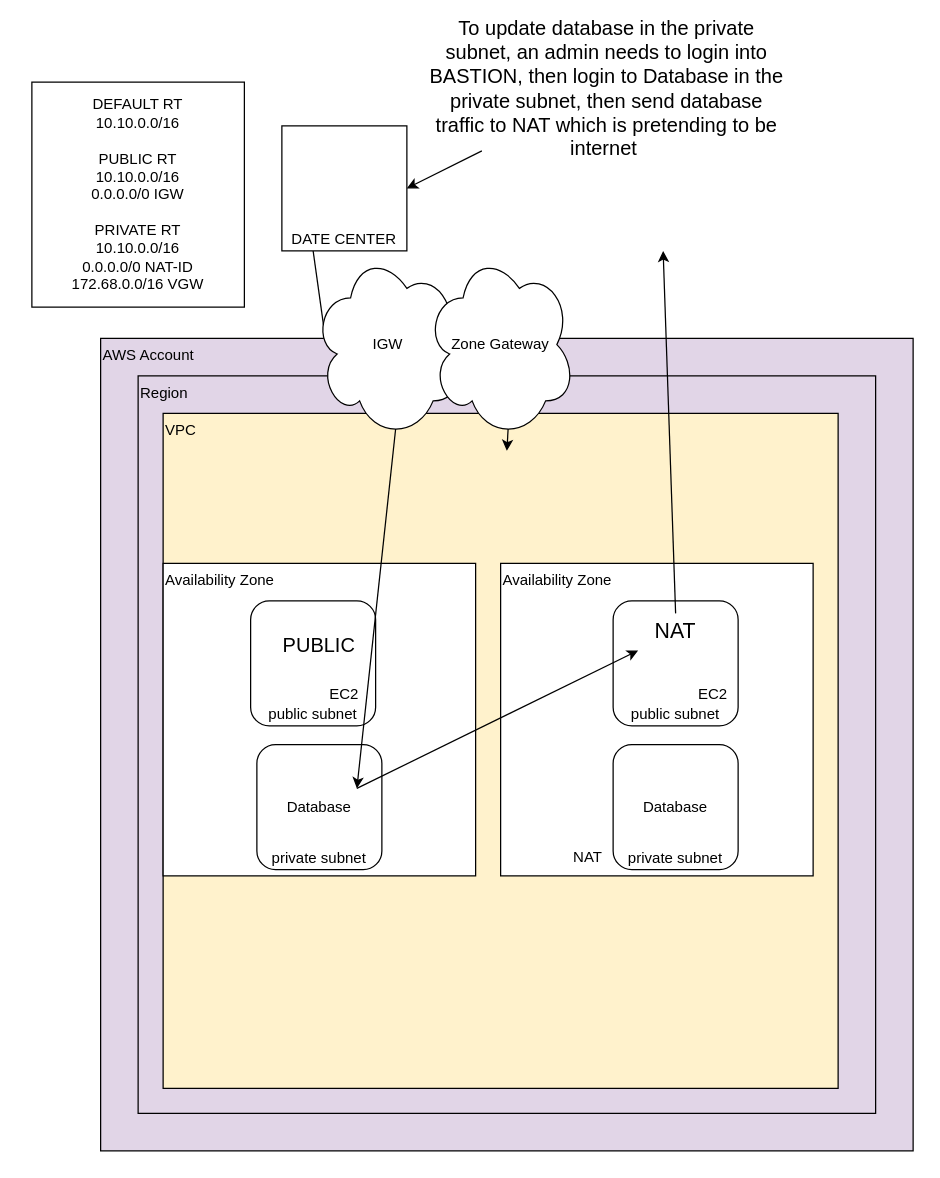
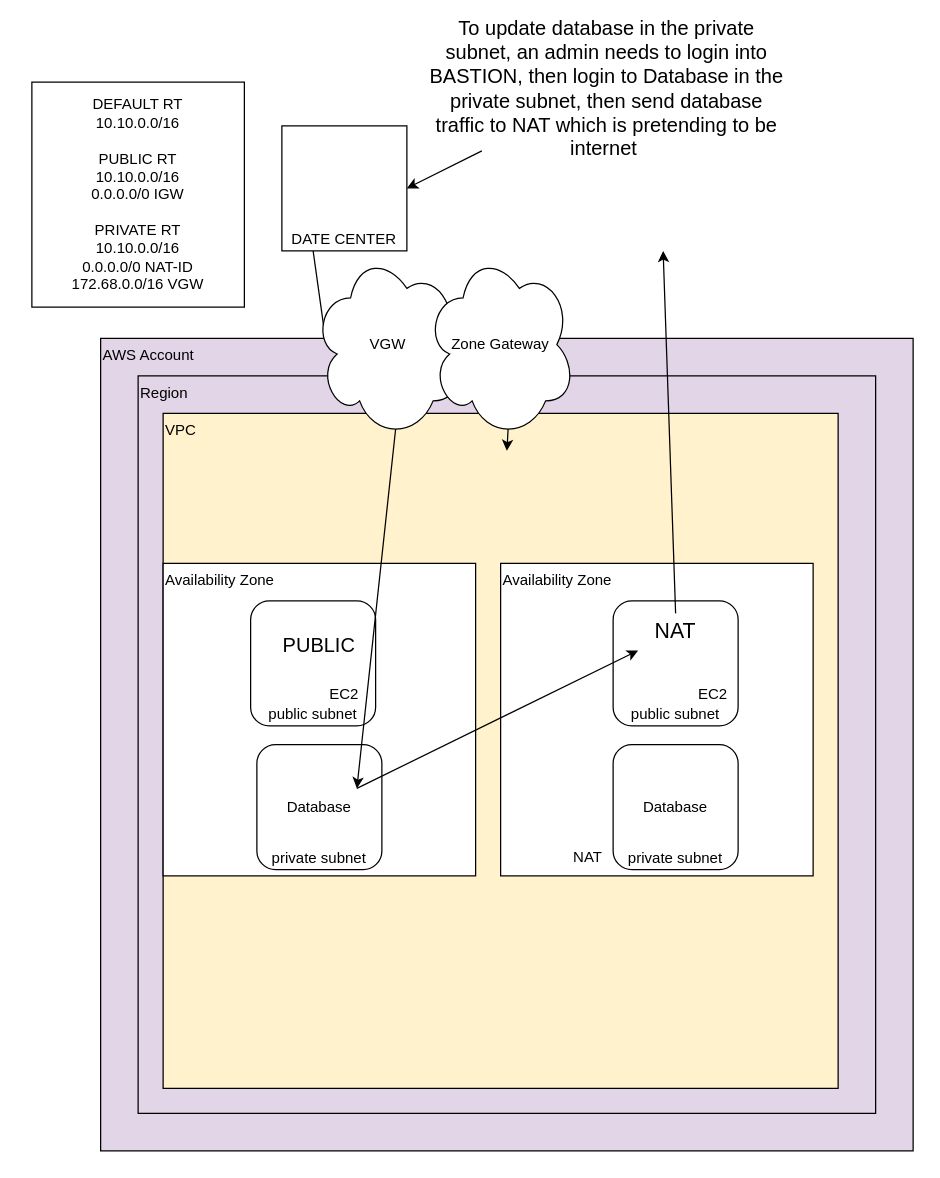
node "IGW": label "IGW" -> "VGW"
